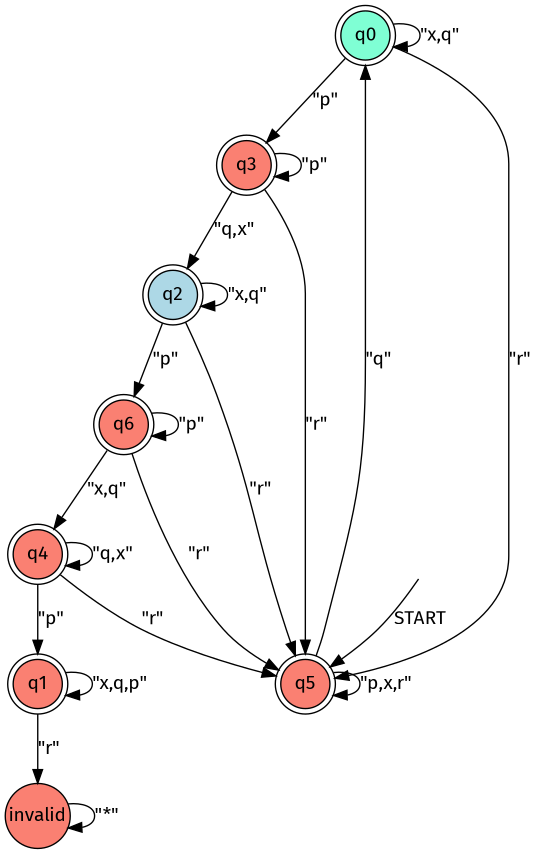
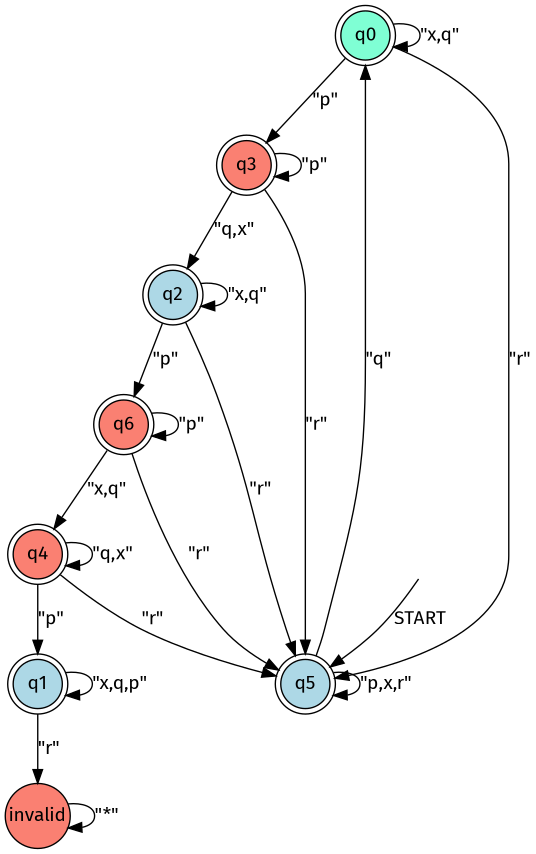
node "q1": fillcolor salmon -> lightblue
node "q5": fillcolor salmon -> lightblue
